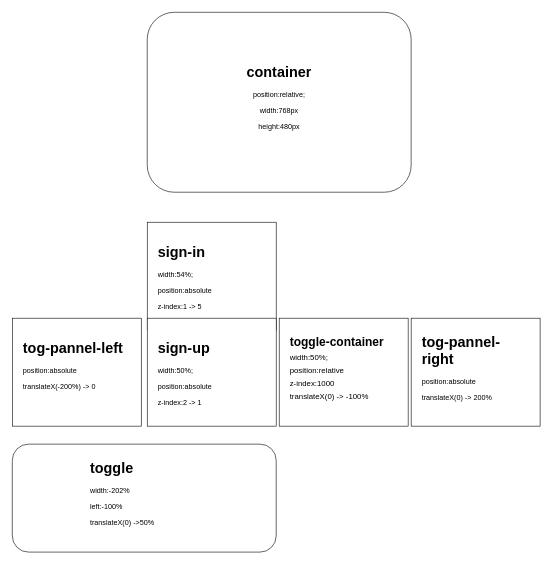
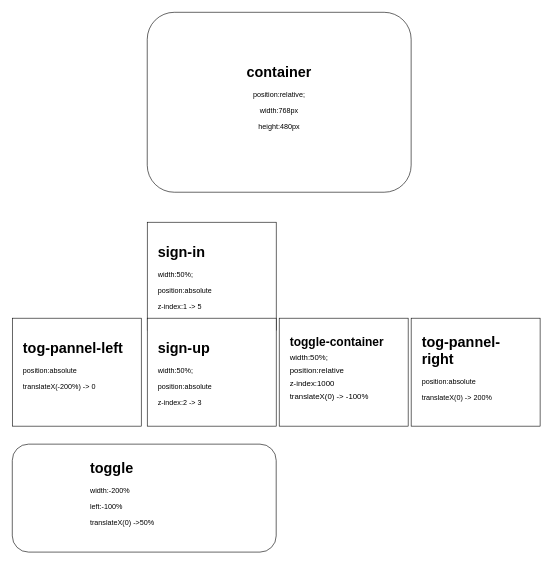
node "sign-inwidth:54%; position:absolute z-index:1 -> 5": label "sign-inwidth:54%; position:absolute z-index:1 -> 5" -> "sign-inwidth:50%; position:absolute z-index:1 -> 5"
node "sign-upwidth:50%; position:absolute z-index:2 -> 1": label "sign-upwidth:50%; position:absolute z-index:2 -> 1" -> "sign-upwidth:50%; position:absolute z-index:2 -> 3"
node "togglewidth:-202% left:-100% translateX(0) ->50%": label "togglewidth:-202% left:-100% translateX(0) ->50%" -> "togglewidth:-200% left:-100% translateX(0) ->50%"
